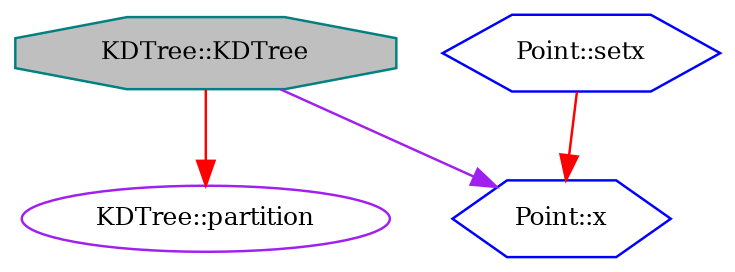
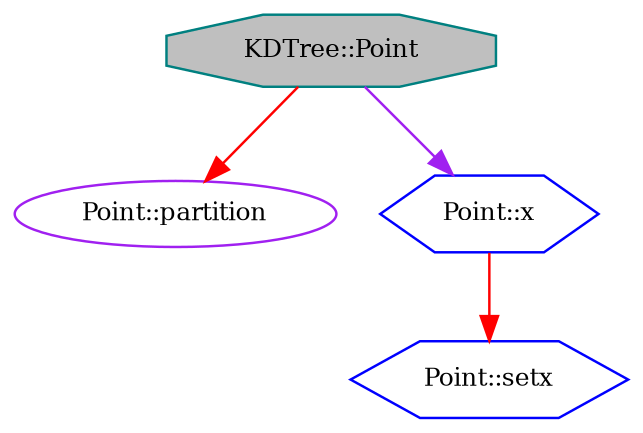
node "KDTree::KDTree": label "KDTree::KDTree" -> "KDTree::Point"
edge "Point::setx" -> "Point::x": reversed
node "KDTree::partition": label "KDTree::partition" -> "Point::partition"
